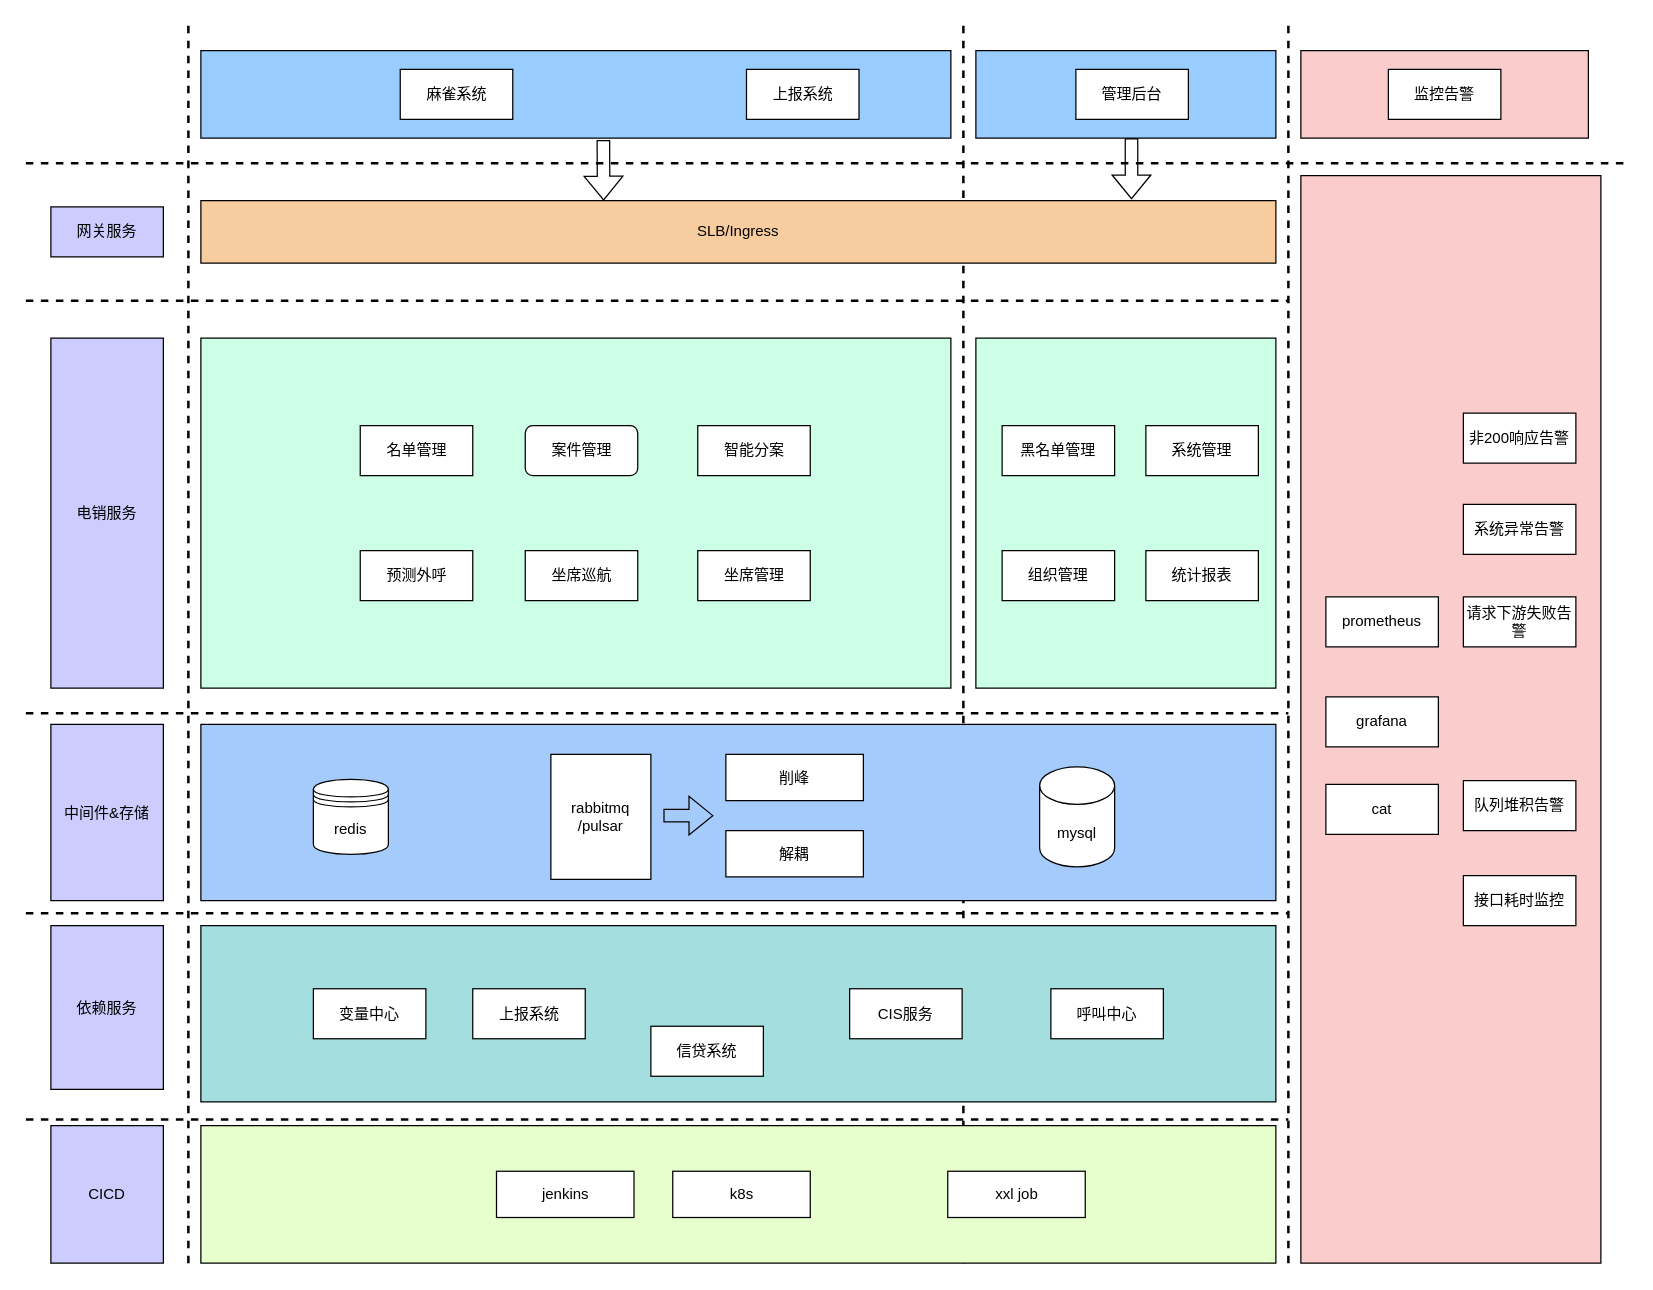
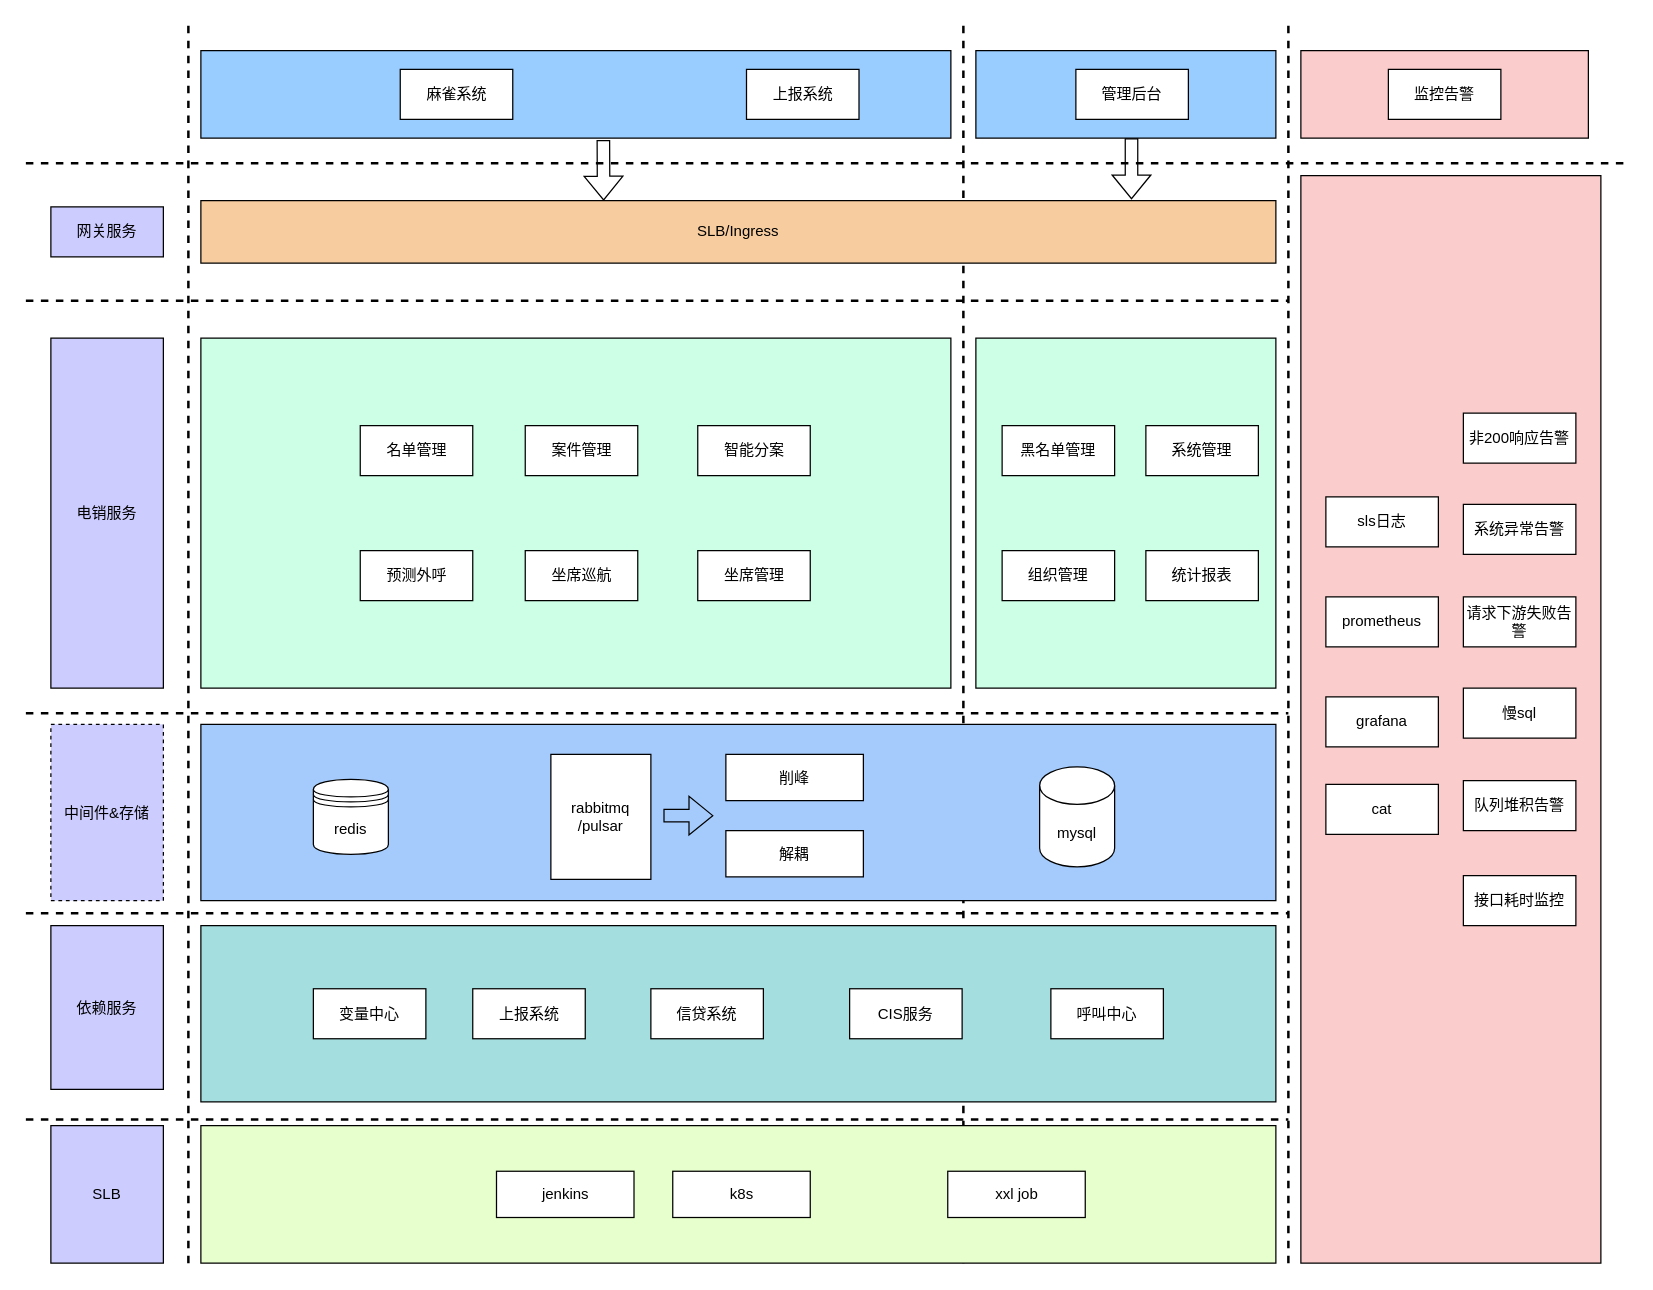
node "案件管理": shape rounded rectangle -> rectangle
node "sls日志": added
node "慢sql": added
node "中间件&存储": style solid -> dashed
node "信贷系统": moved (707, 1051) -> (707, 1014)
node "CICD": label "CICD" -> "SLB"
